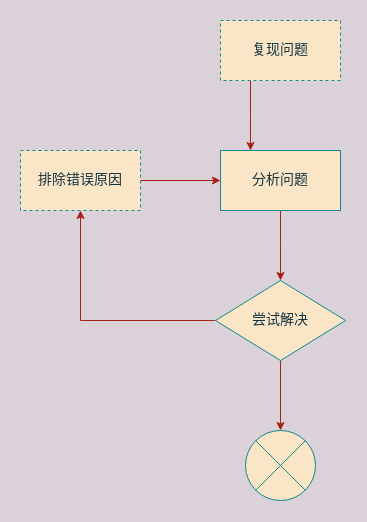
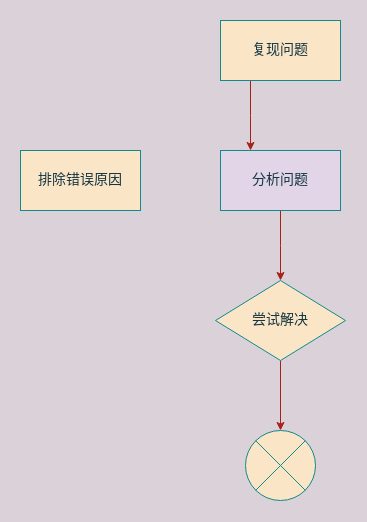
node "复现问题": style dashed -> solid
node "排除错误原因": style dashed -> solid
edge "排除错误原因" -> "分析问题": removed
node "分析问题": fillcolor #fae5c7 -> #e1d5e7
edge "尝试解决" -> "排除错误原因": removed
